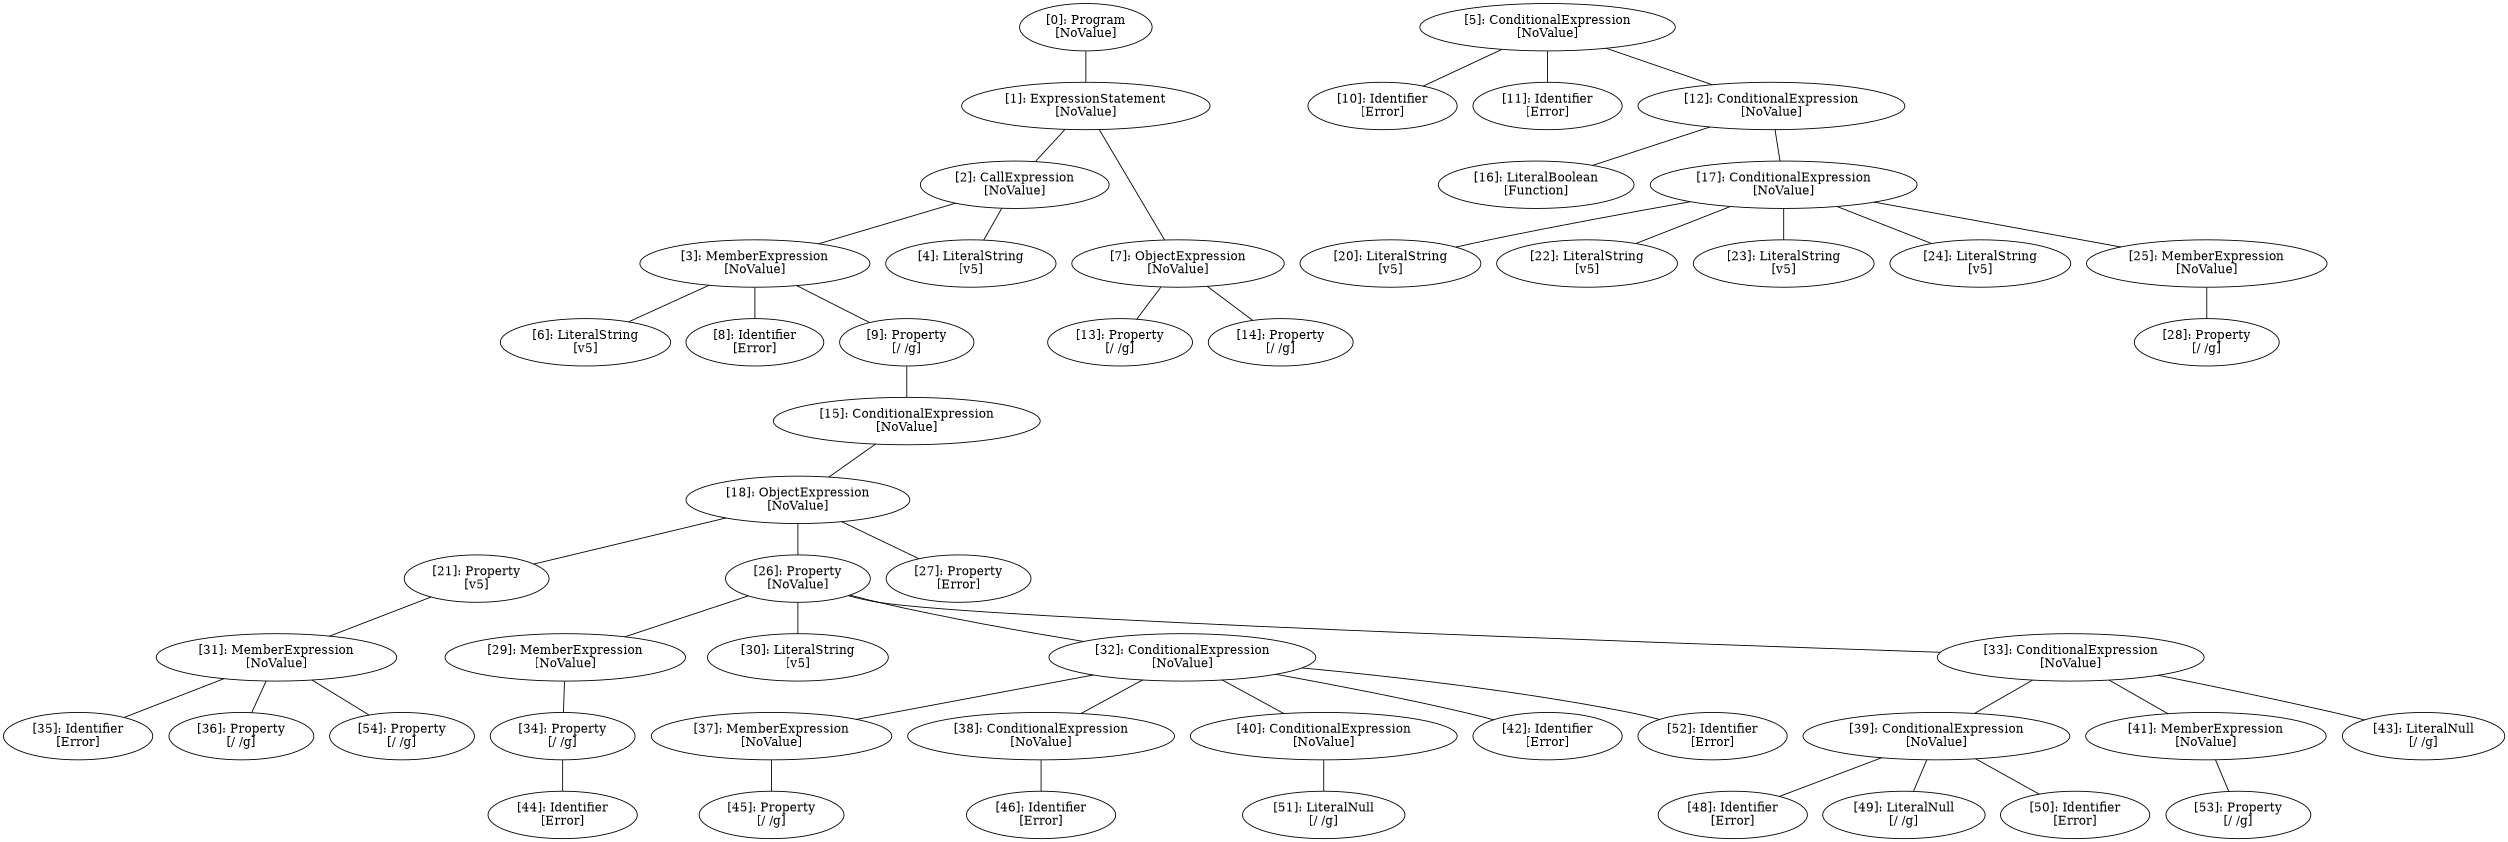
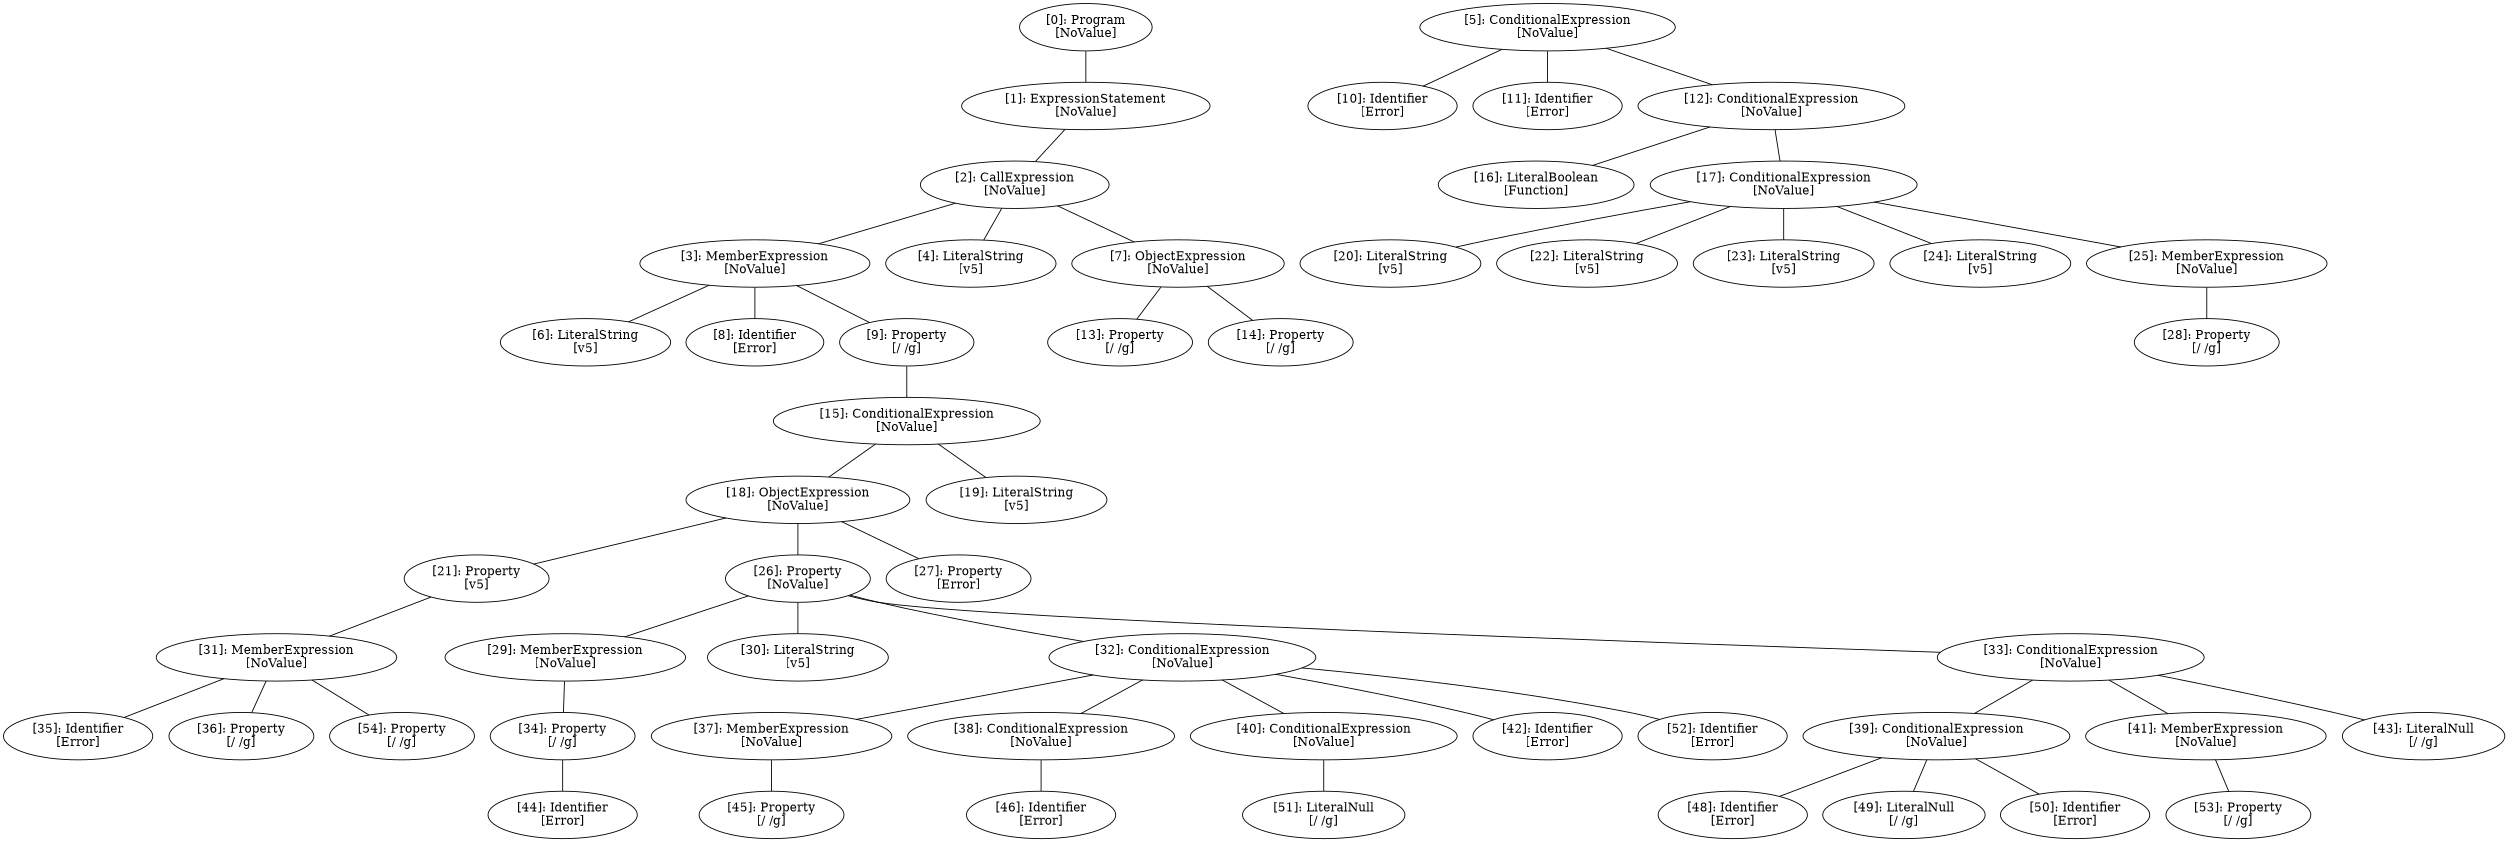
edge "[1]: ExpressionStatement [NoValue]" -- "[7]: ObjectExpression [NoValue]": now "[2]: CallExpression [NoValue]" -- "[7]: ObjectExpression [NoValue]"
node "[19]: LiteralString [v5]": added
